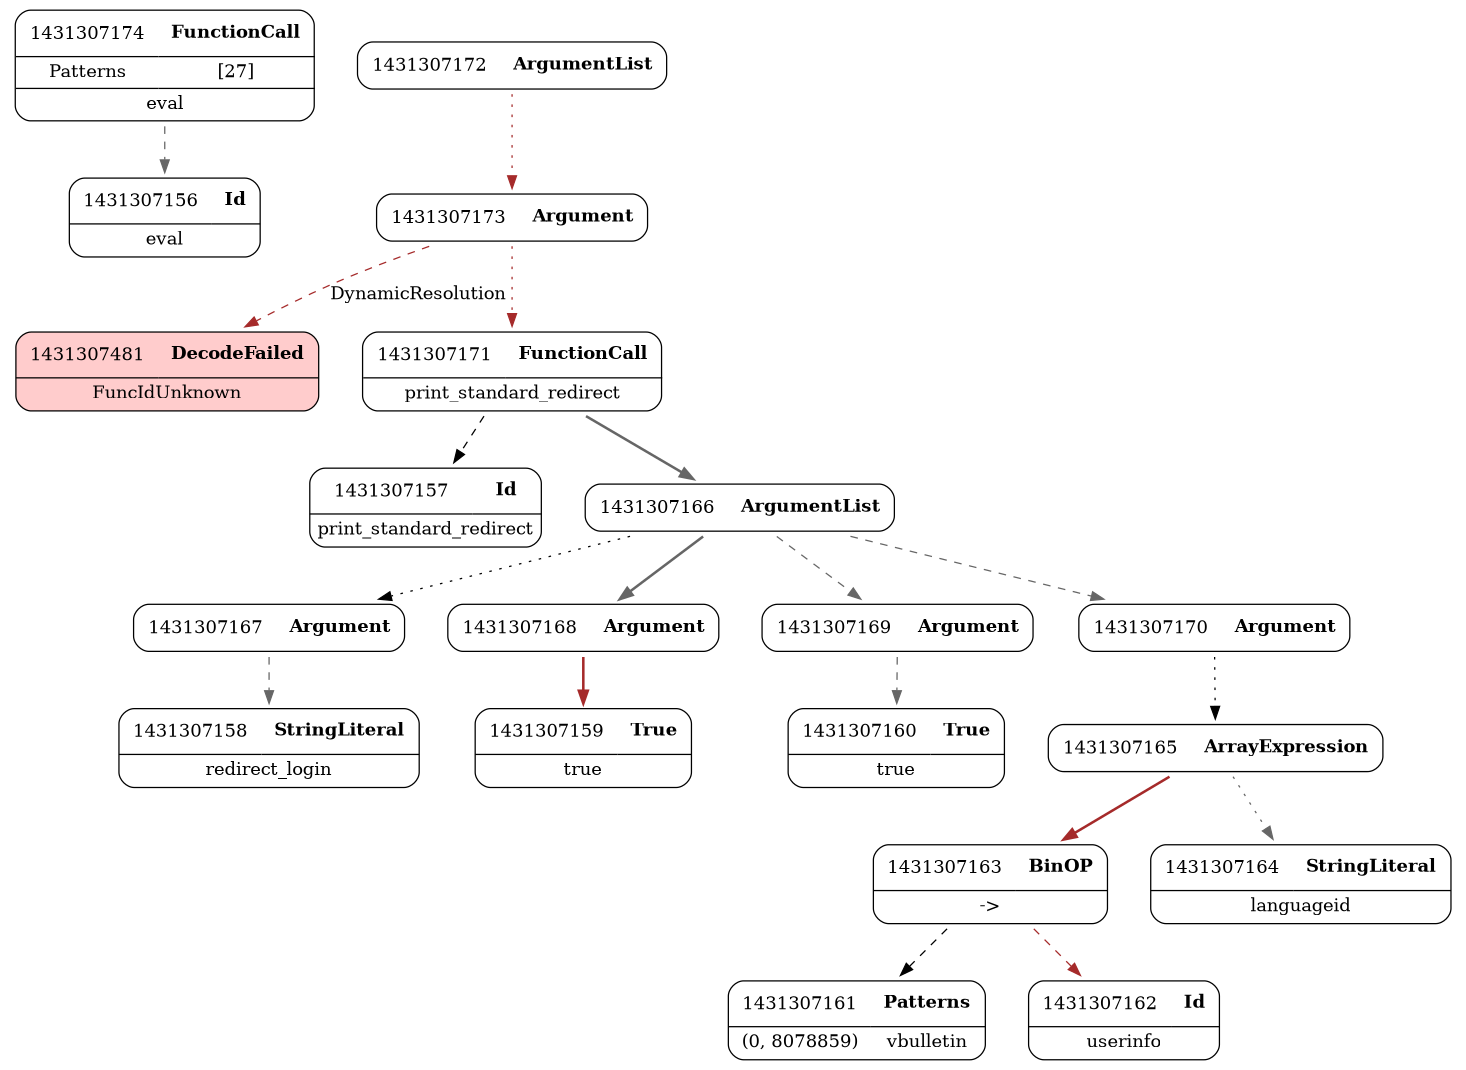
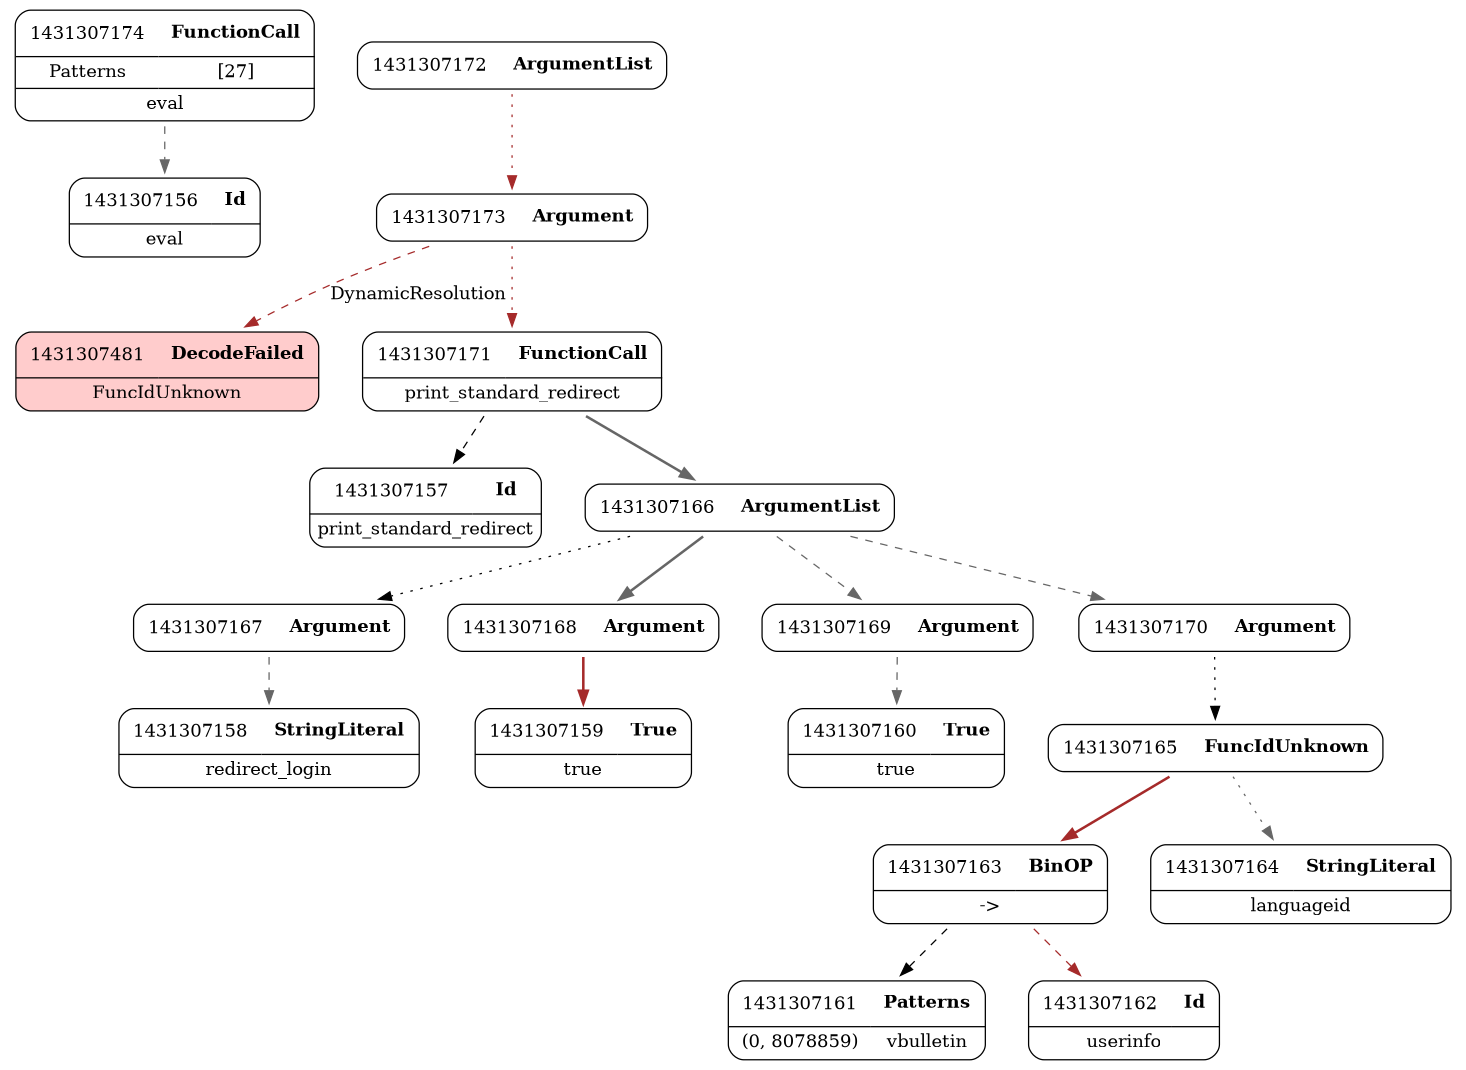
node "1431307165": text "ArrayExpression" -> "FuncIdUnknown"
